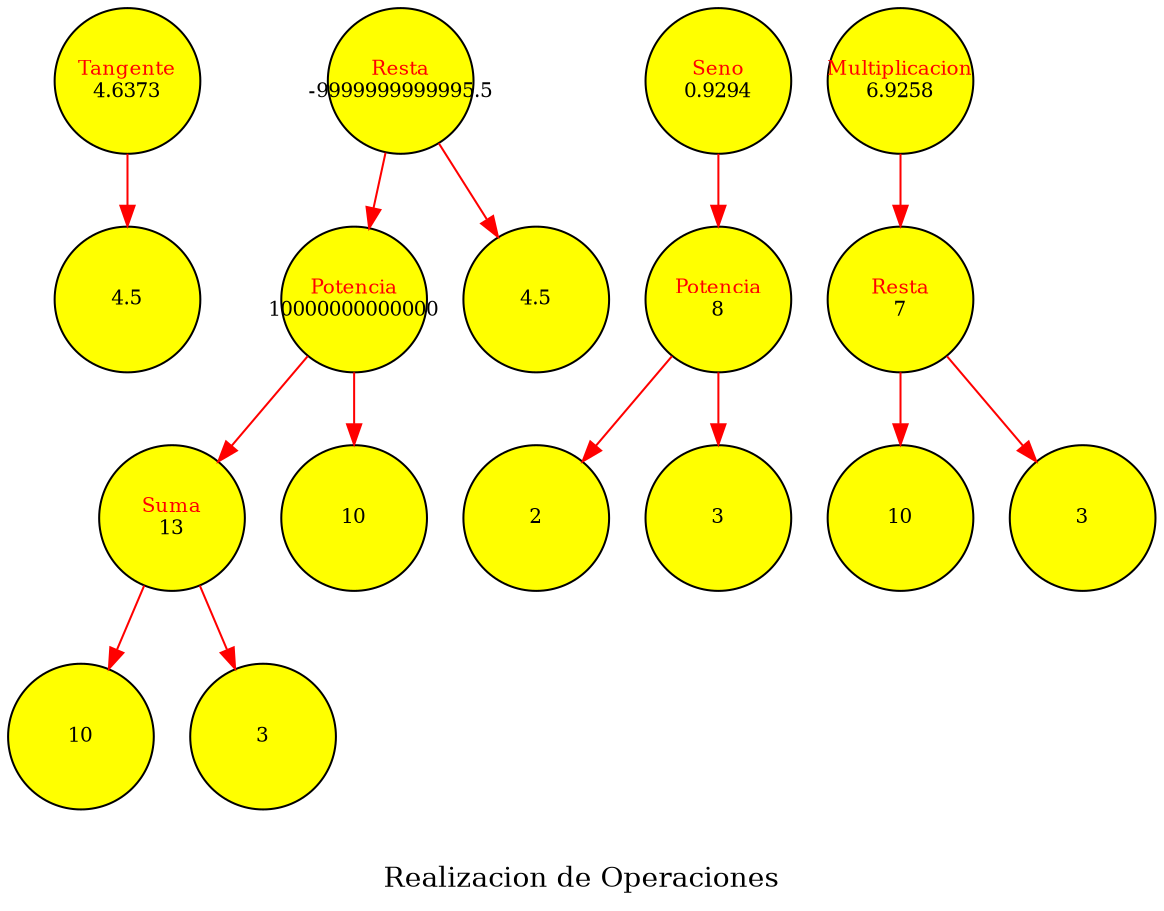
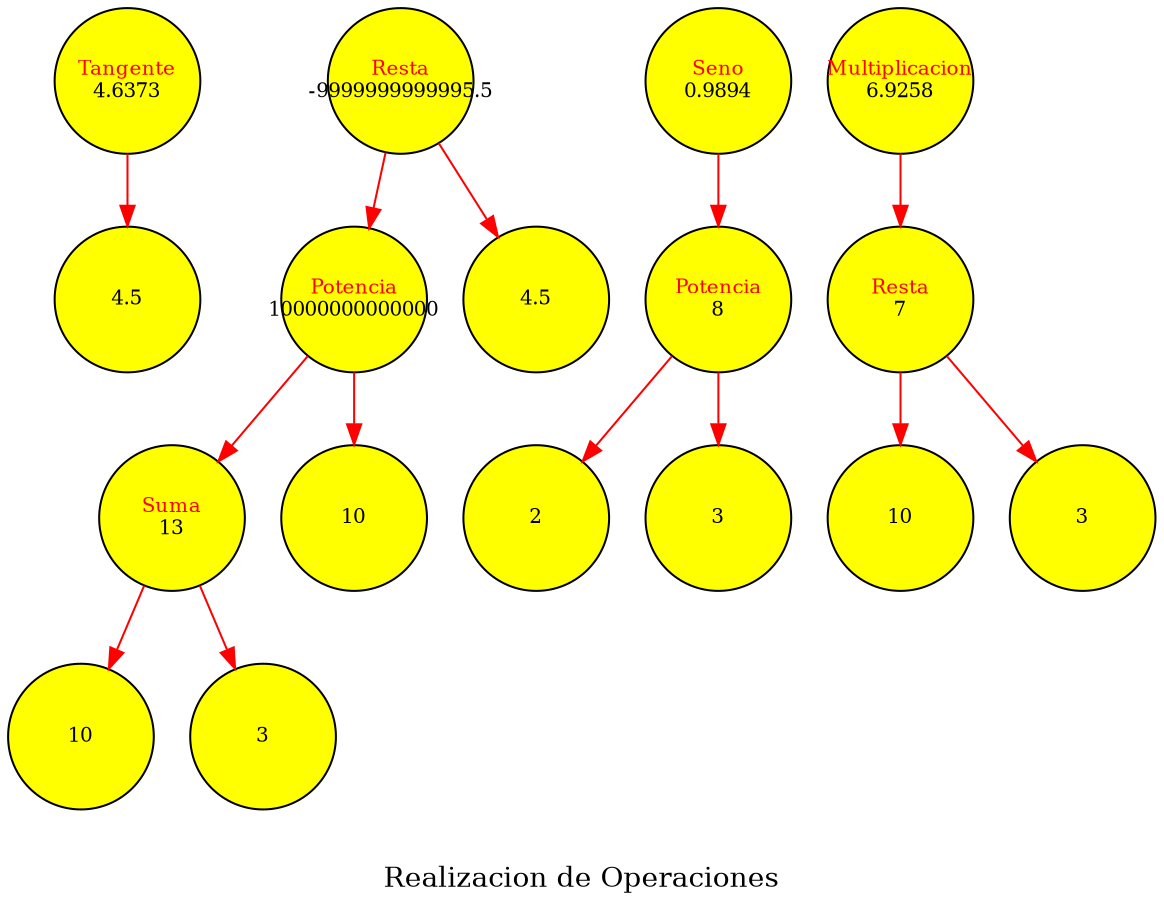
node "Seno": text "0.9294" -> "0.9894"
